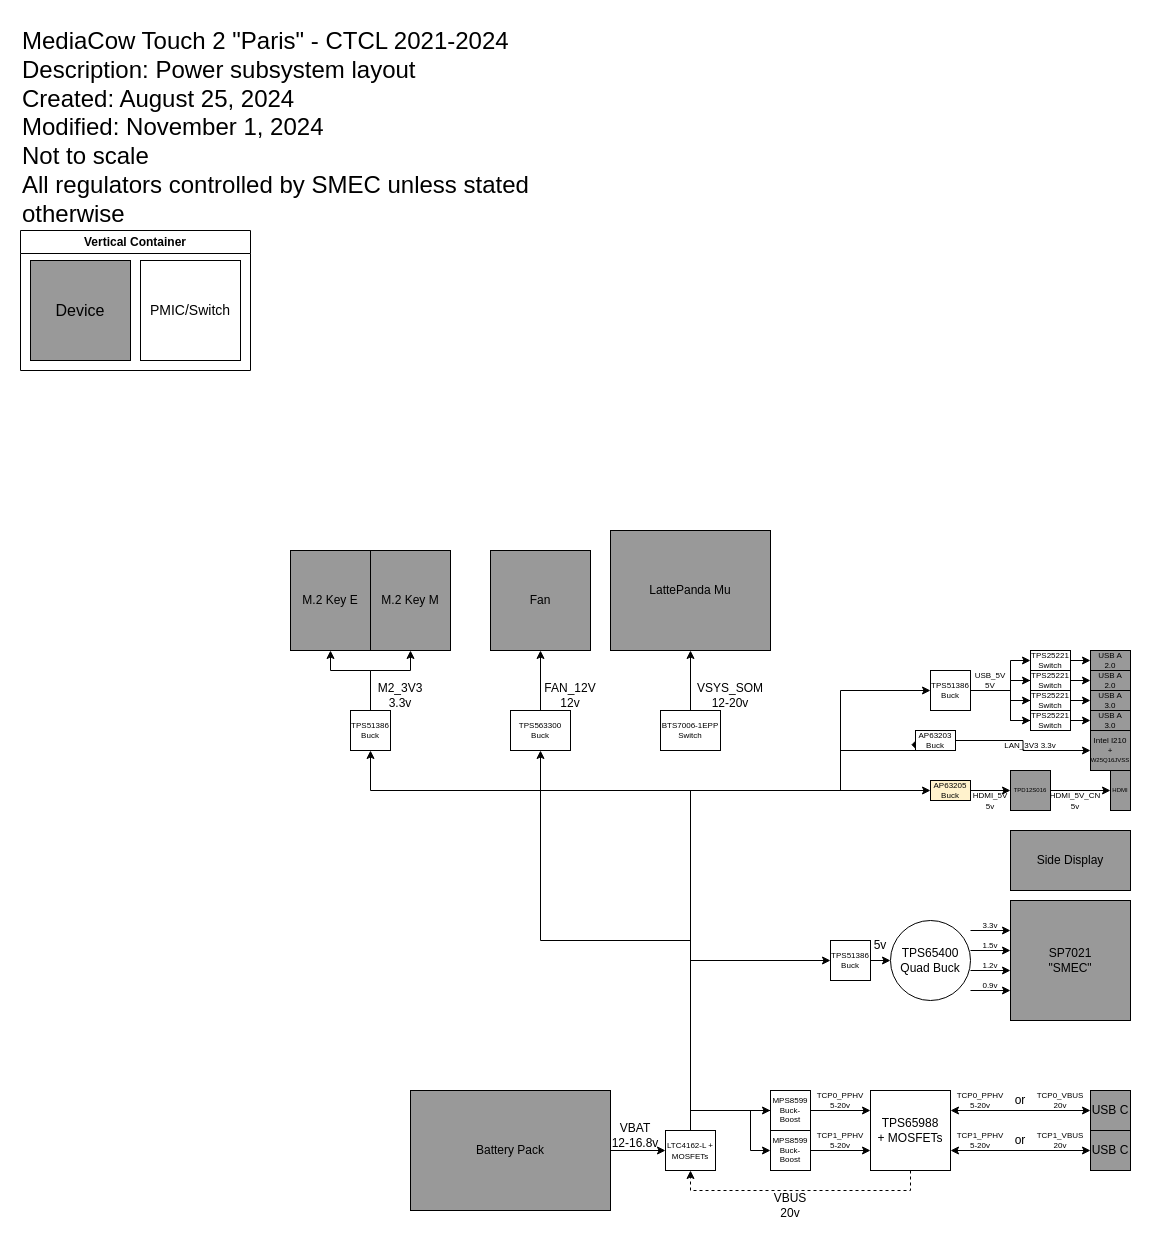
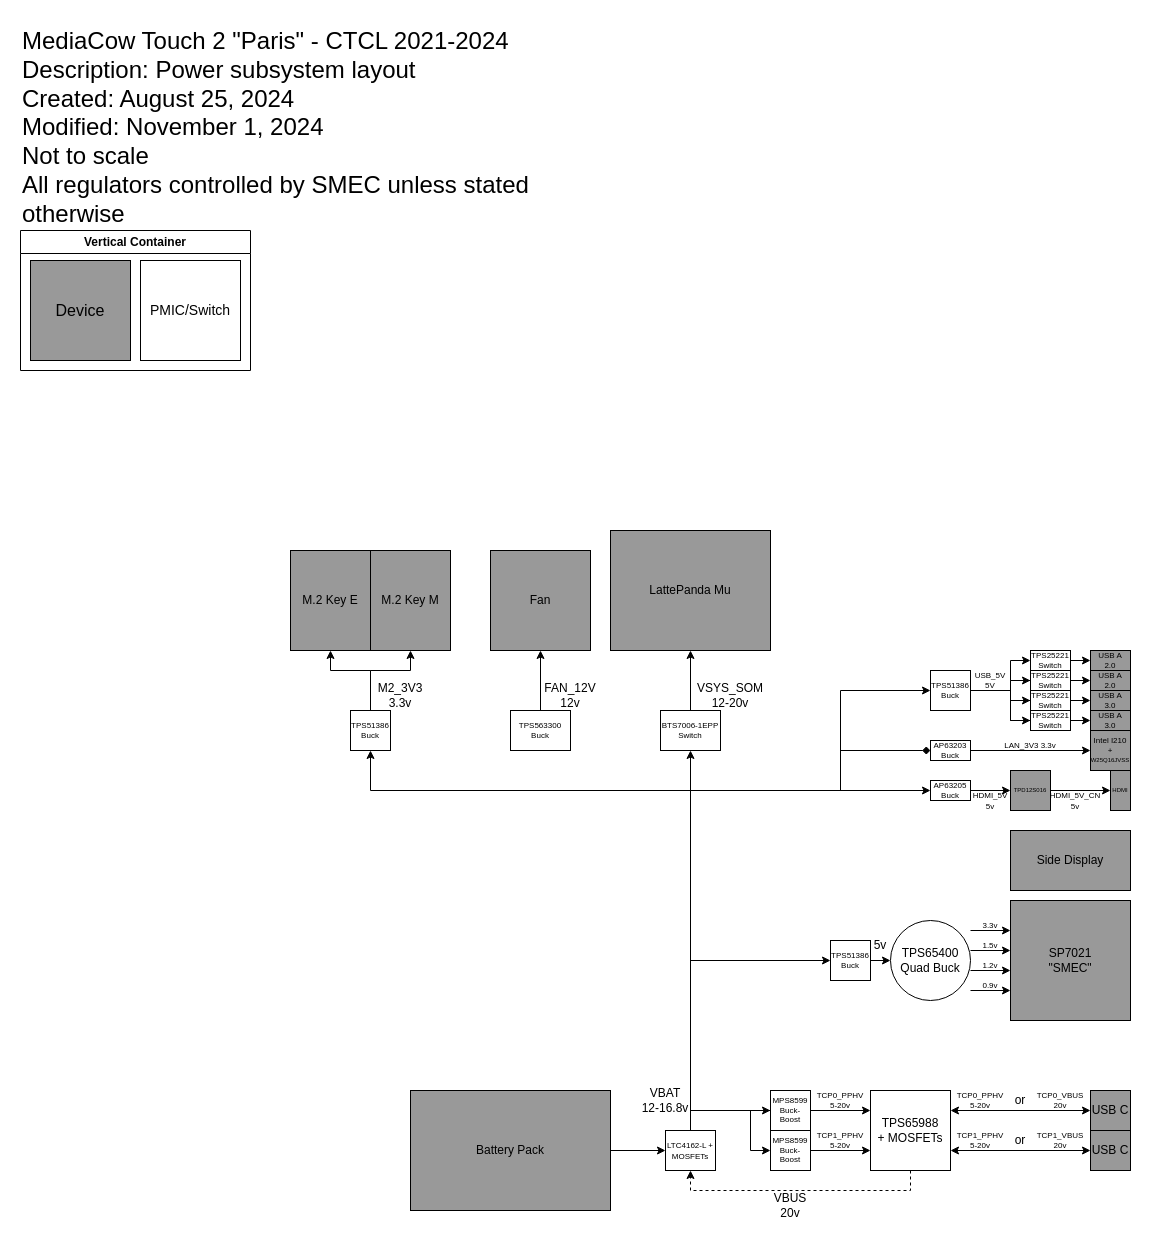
node "AP63203 Buck": moved (936, 741) -> (951, 751)
node "AP63205 Buck": fillcolor #fff2cc -> #ffffff
edge "LTC4162-L + MOSFETs" -> "TPS563300 Buck": now "LTC4162-L + MOSFETs" -> "BTS7006-1EPP Switch"
node "VBAT 12-16.8v": moved (636, 1136) -> (666, 1101)
